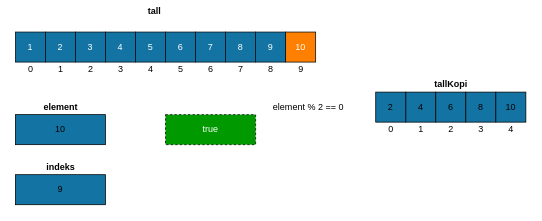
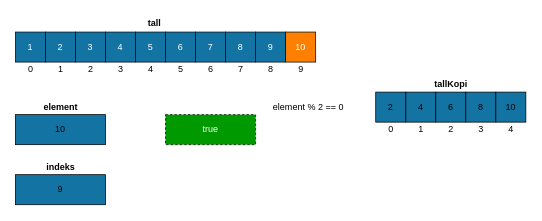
node "tall": moved (154, 12) -> (154, 23)
